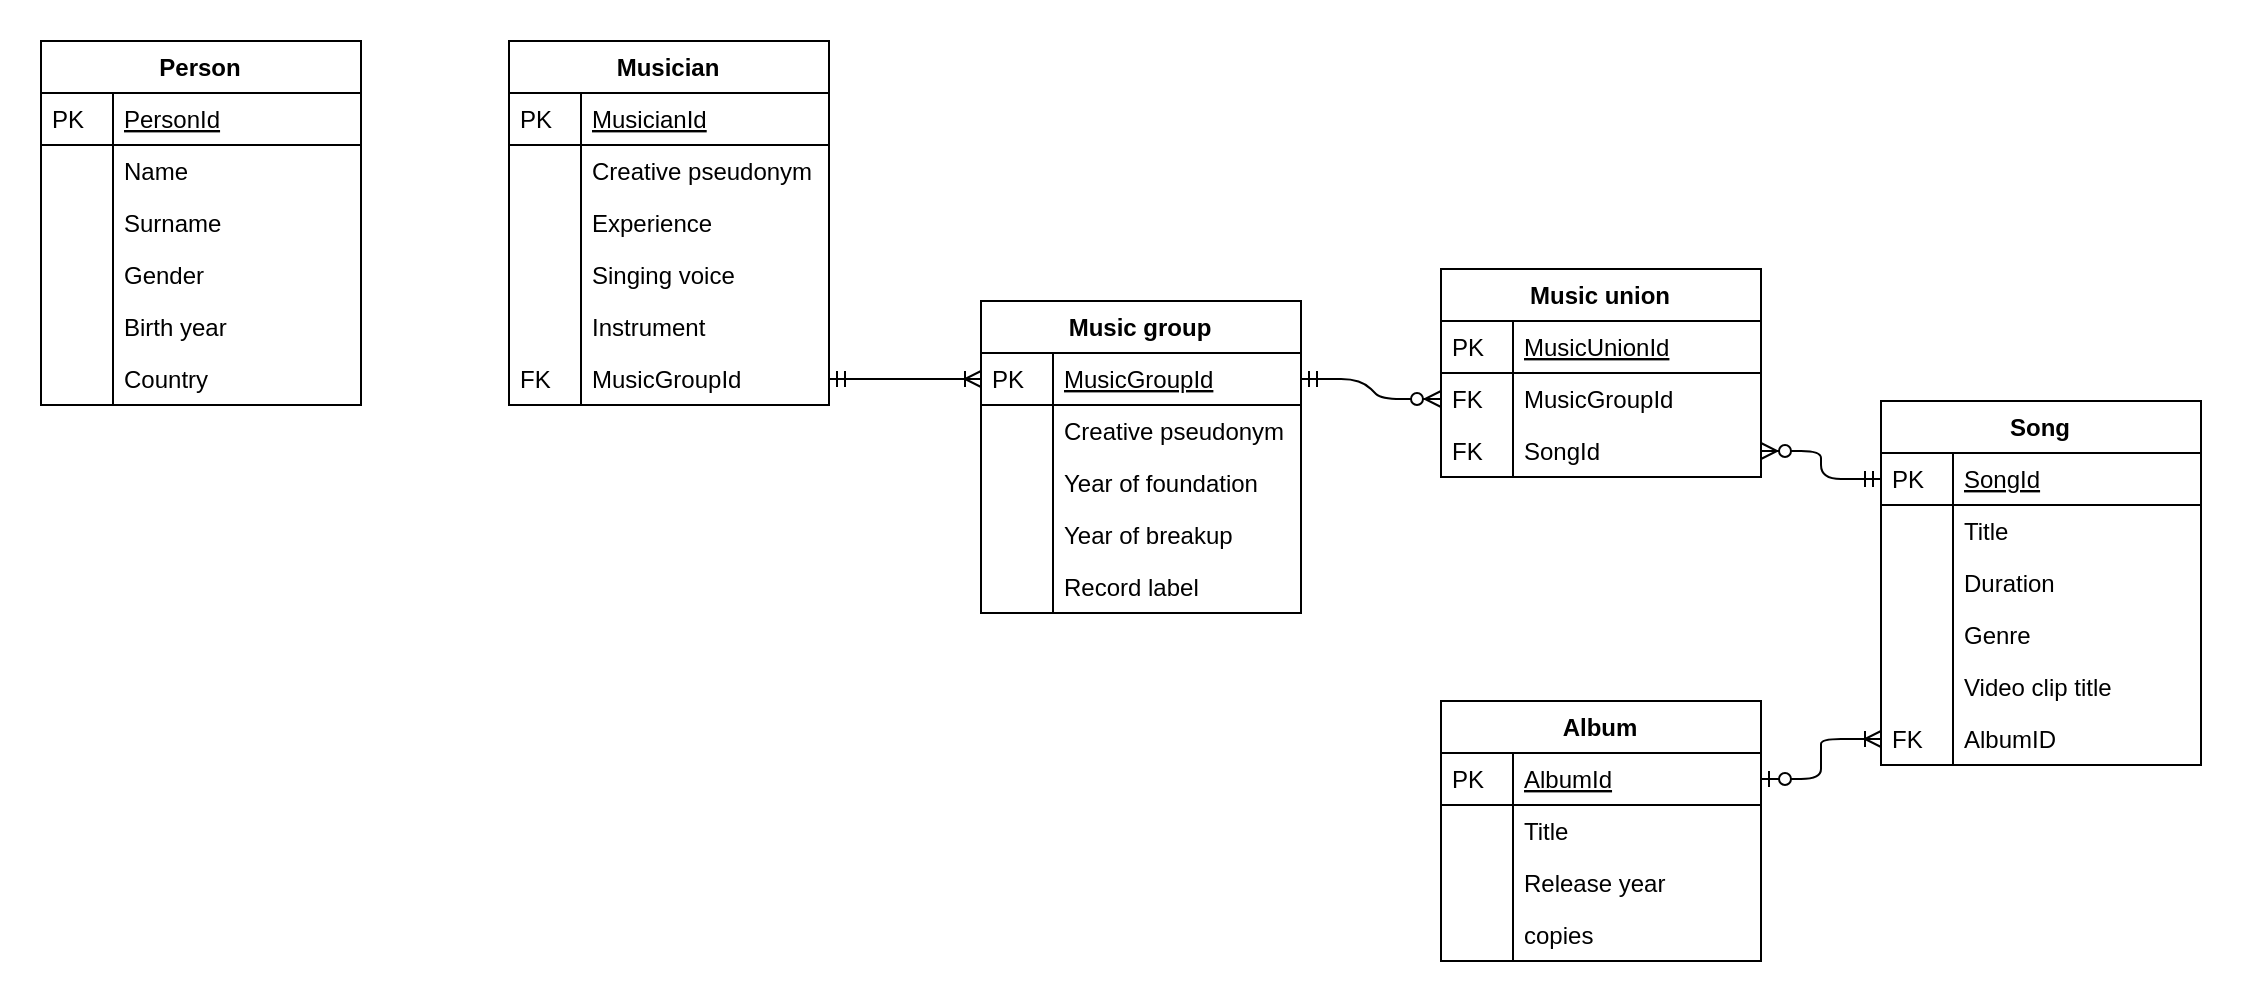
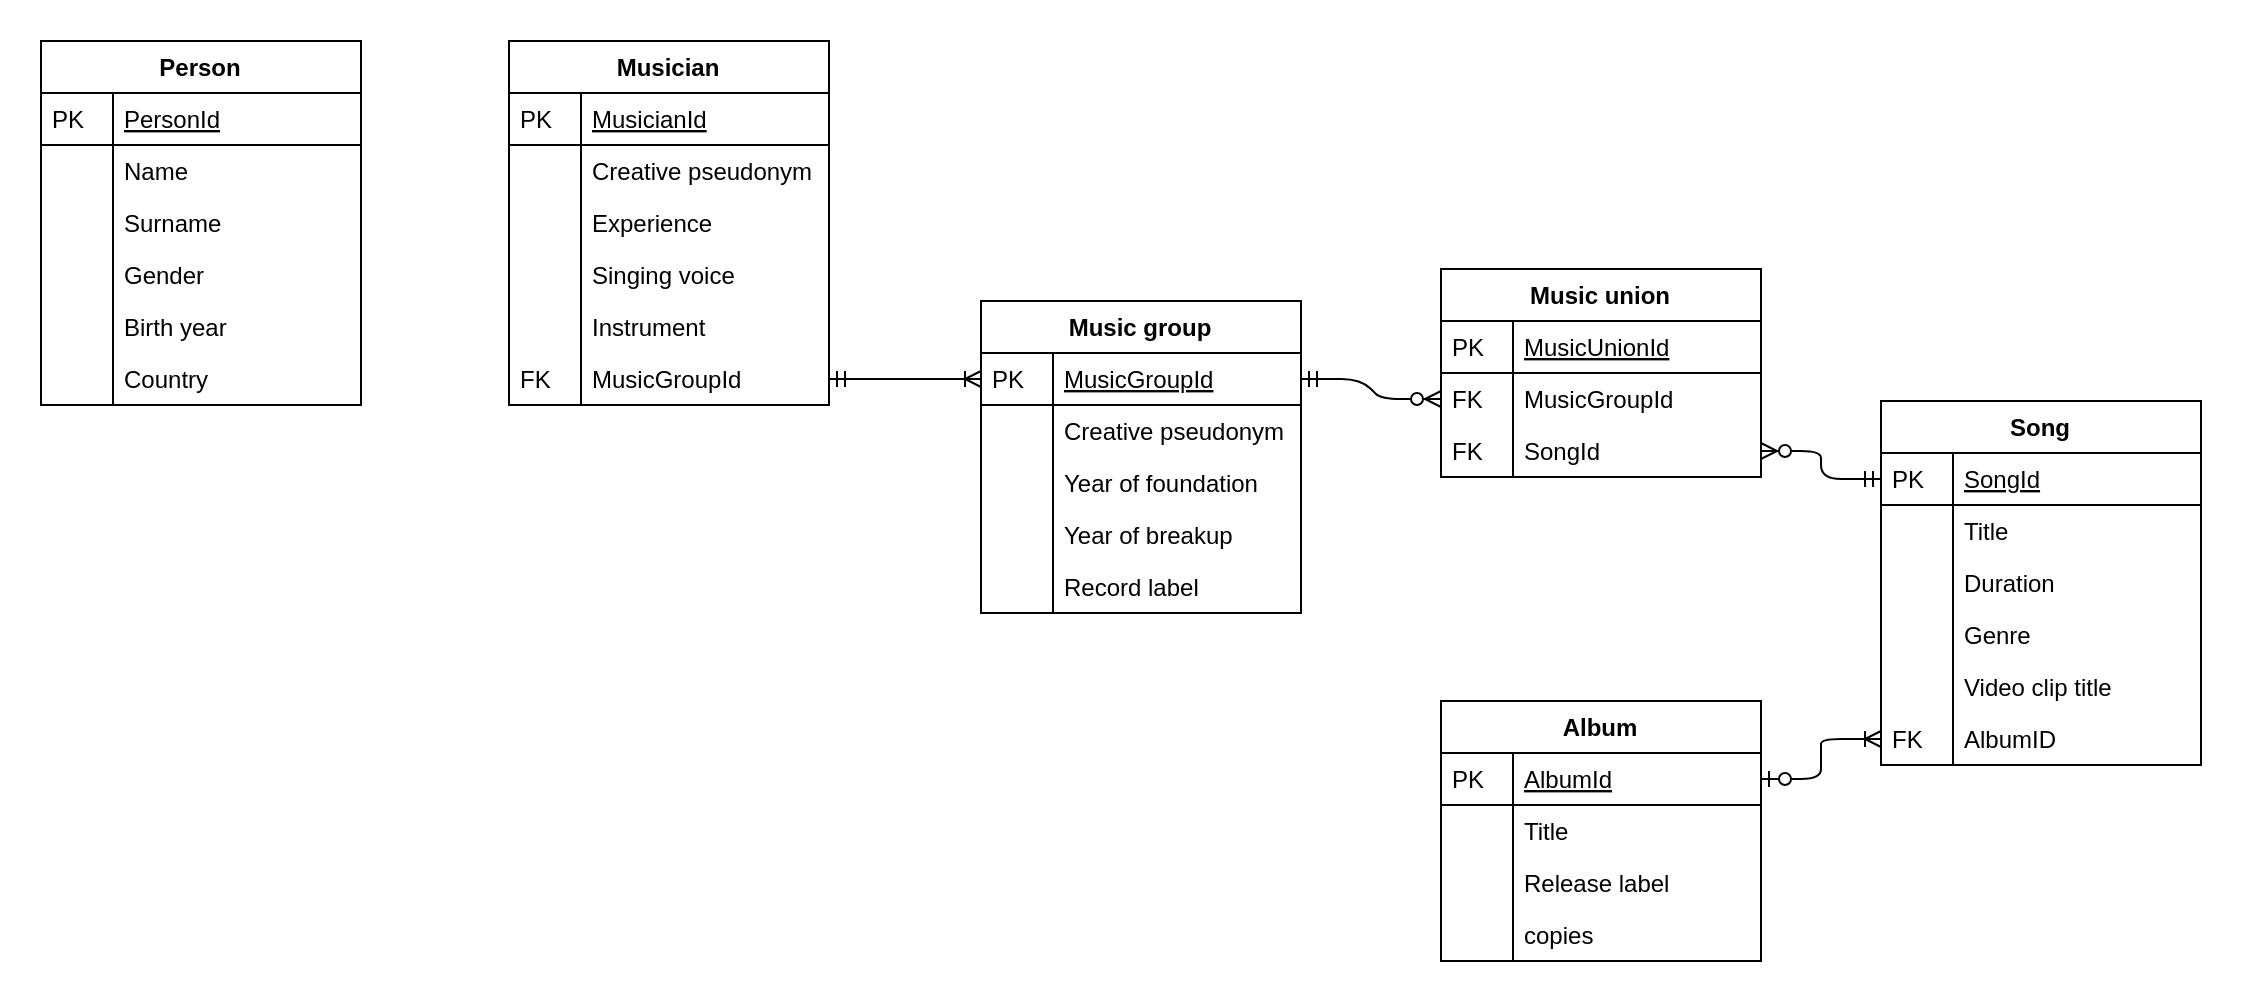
node "Release year": label "Release year" -> "Release label"
